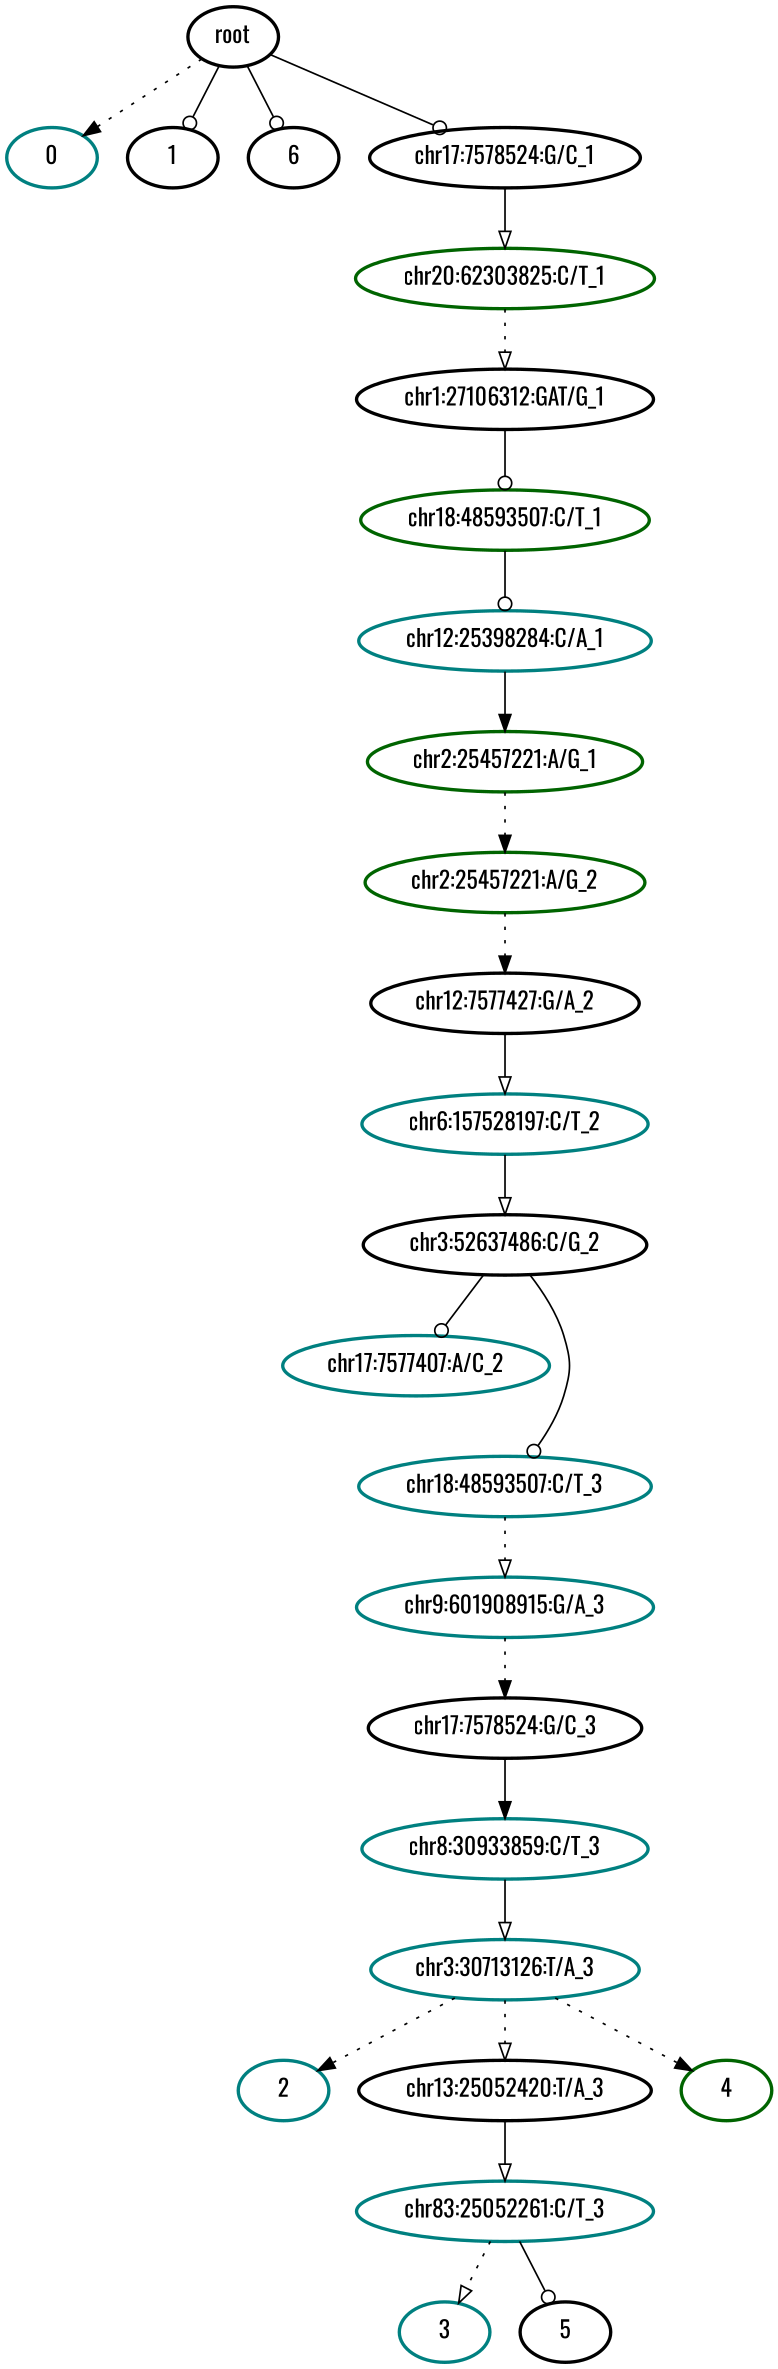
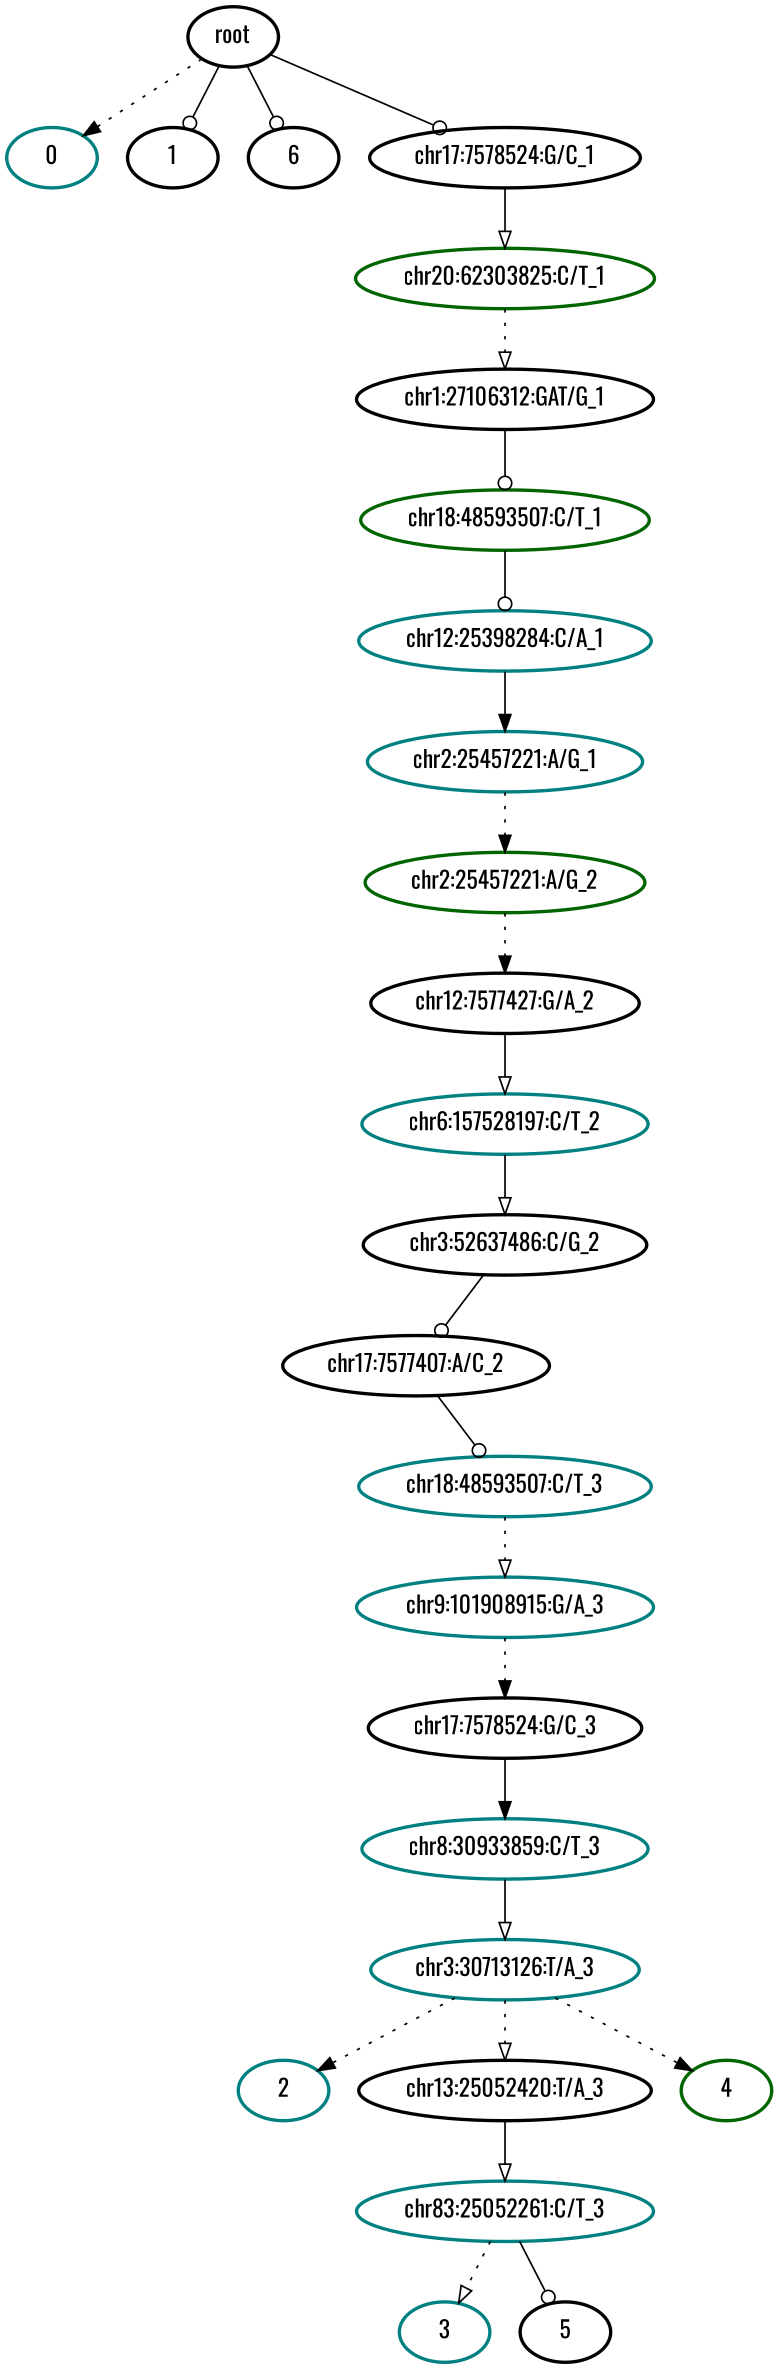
node "chr2:25457221:A/G_1": color darkgreen -> teal
edge "chr3:52637486:C/G_2" -> "chr18:48593507:C/T_3": now "chr17:7577407:A/C_2" -> "chr18:48593507:C/T_3"
node "chr17:7577407:A/C_2": color teal -> black
node "chr9:601908915:G/A_3": label "chr9:601908915:G/A_3" -> "chr9:101908915:G/A_3"
